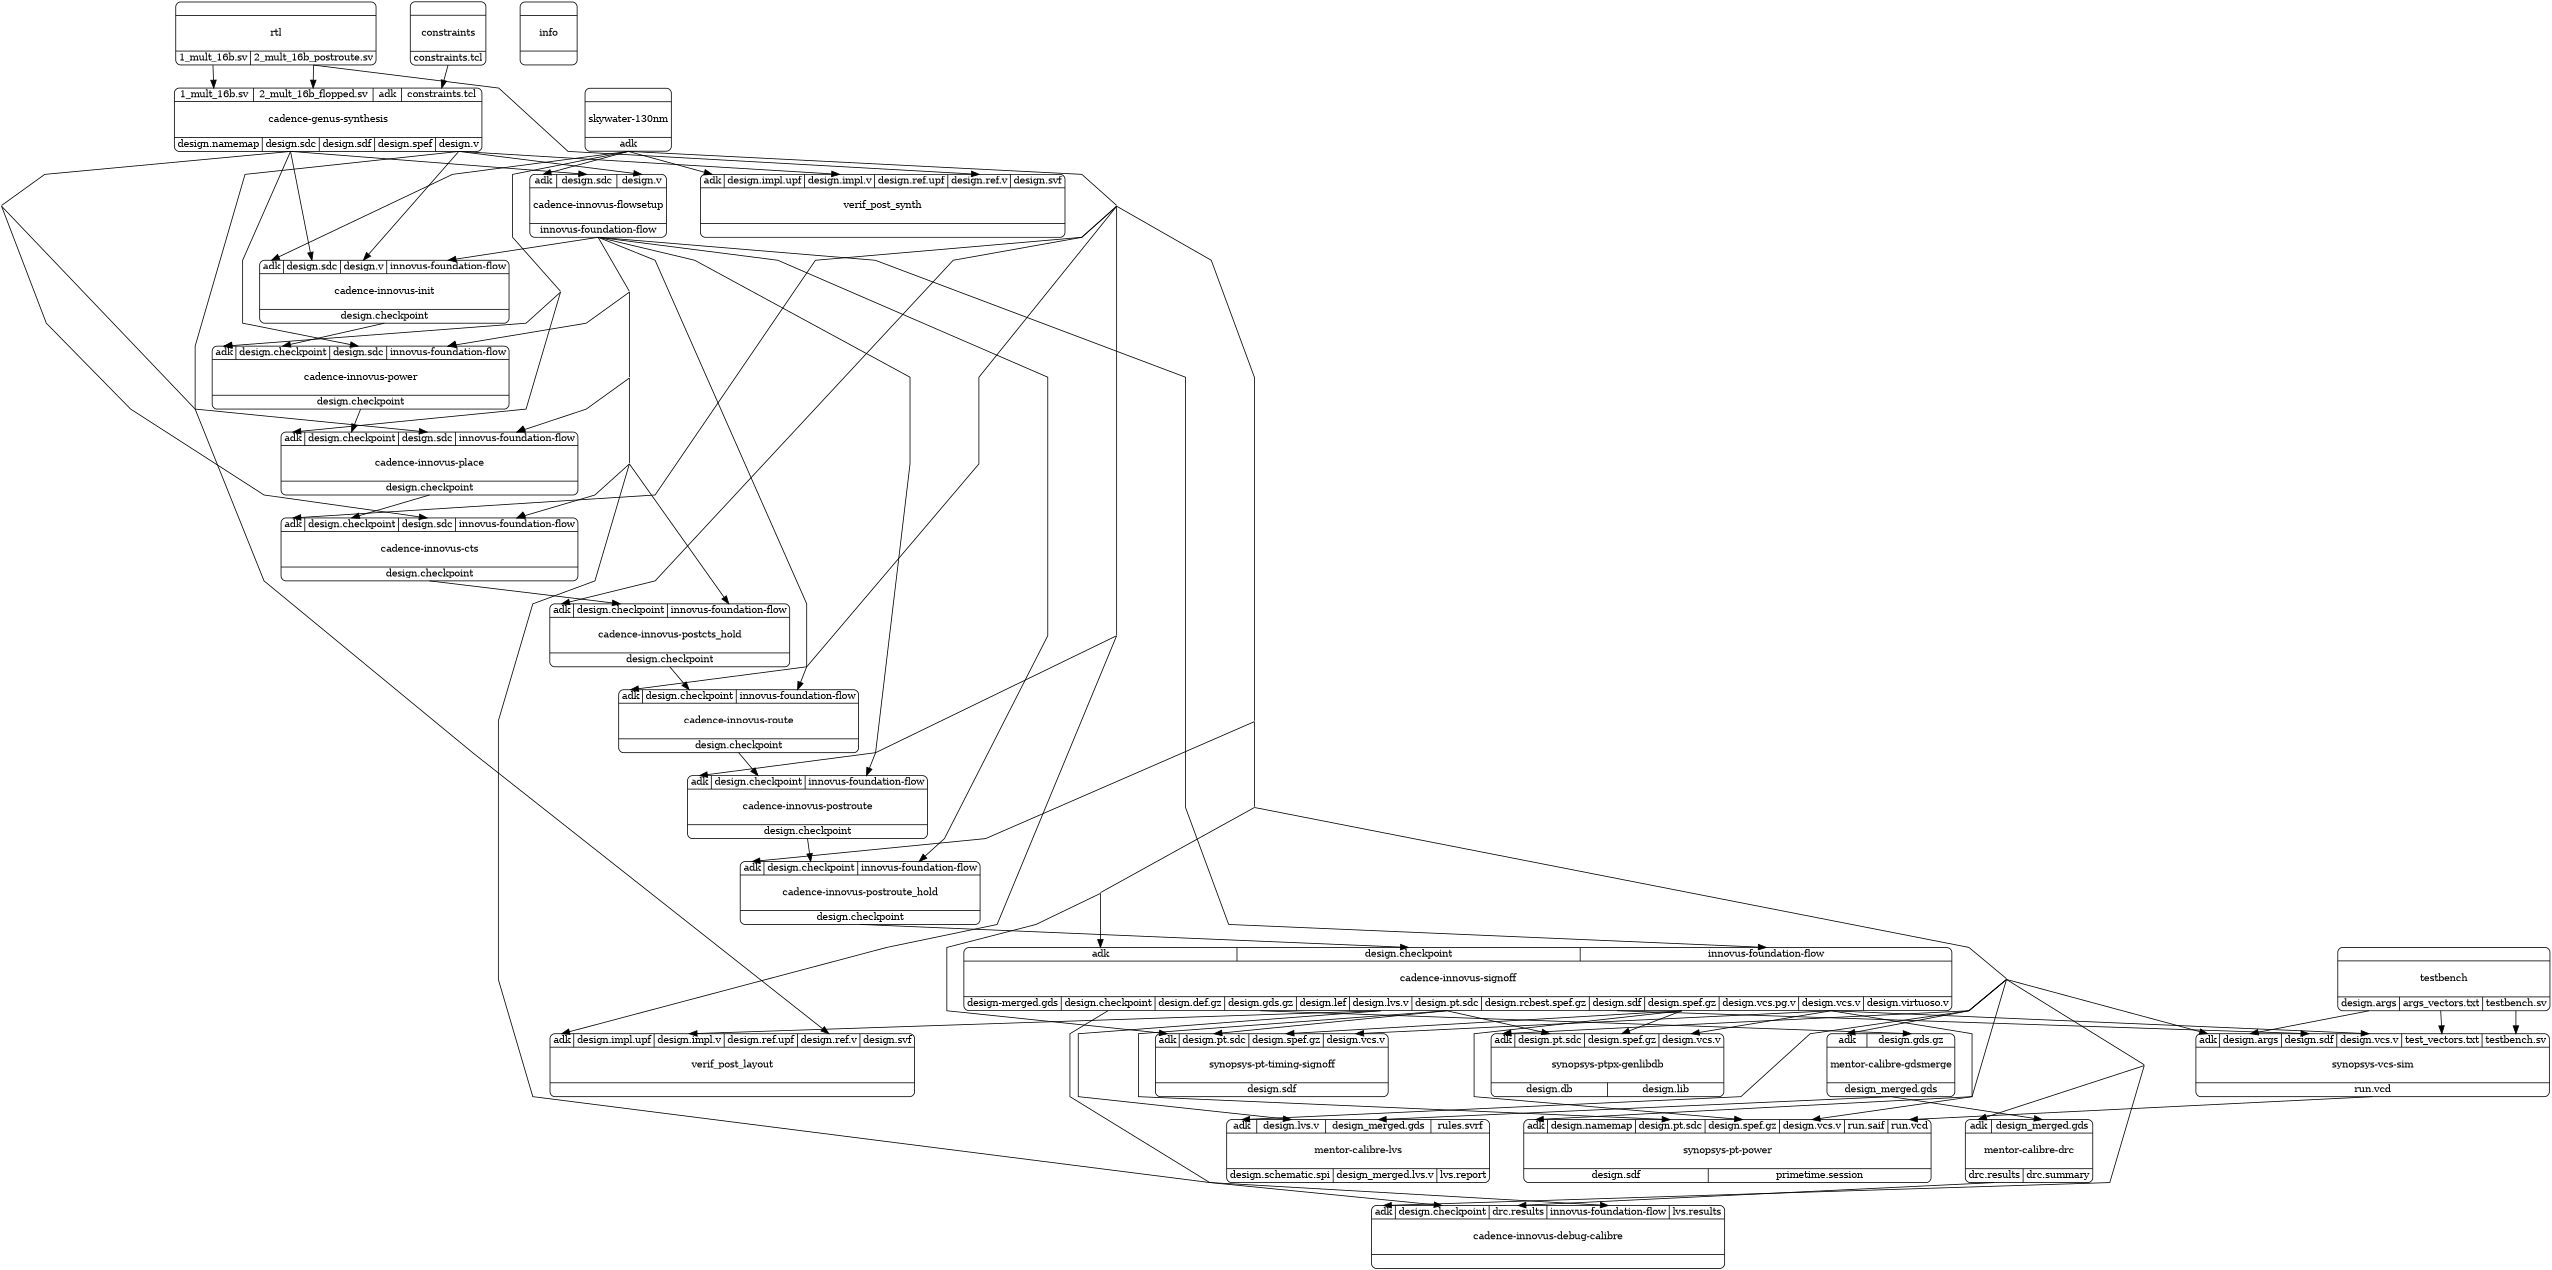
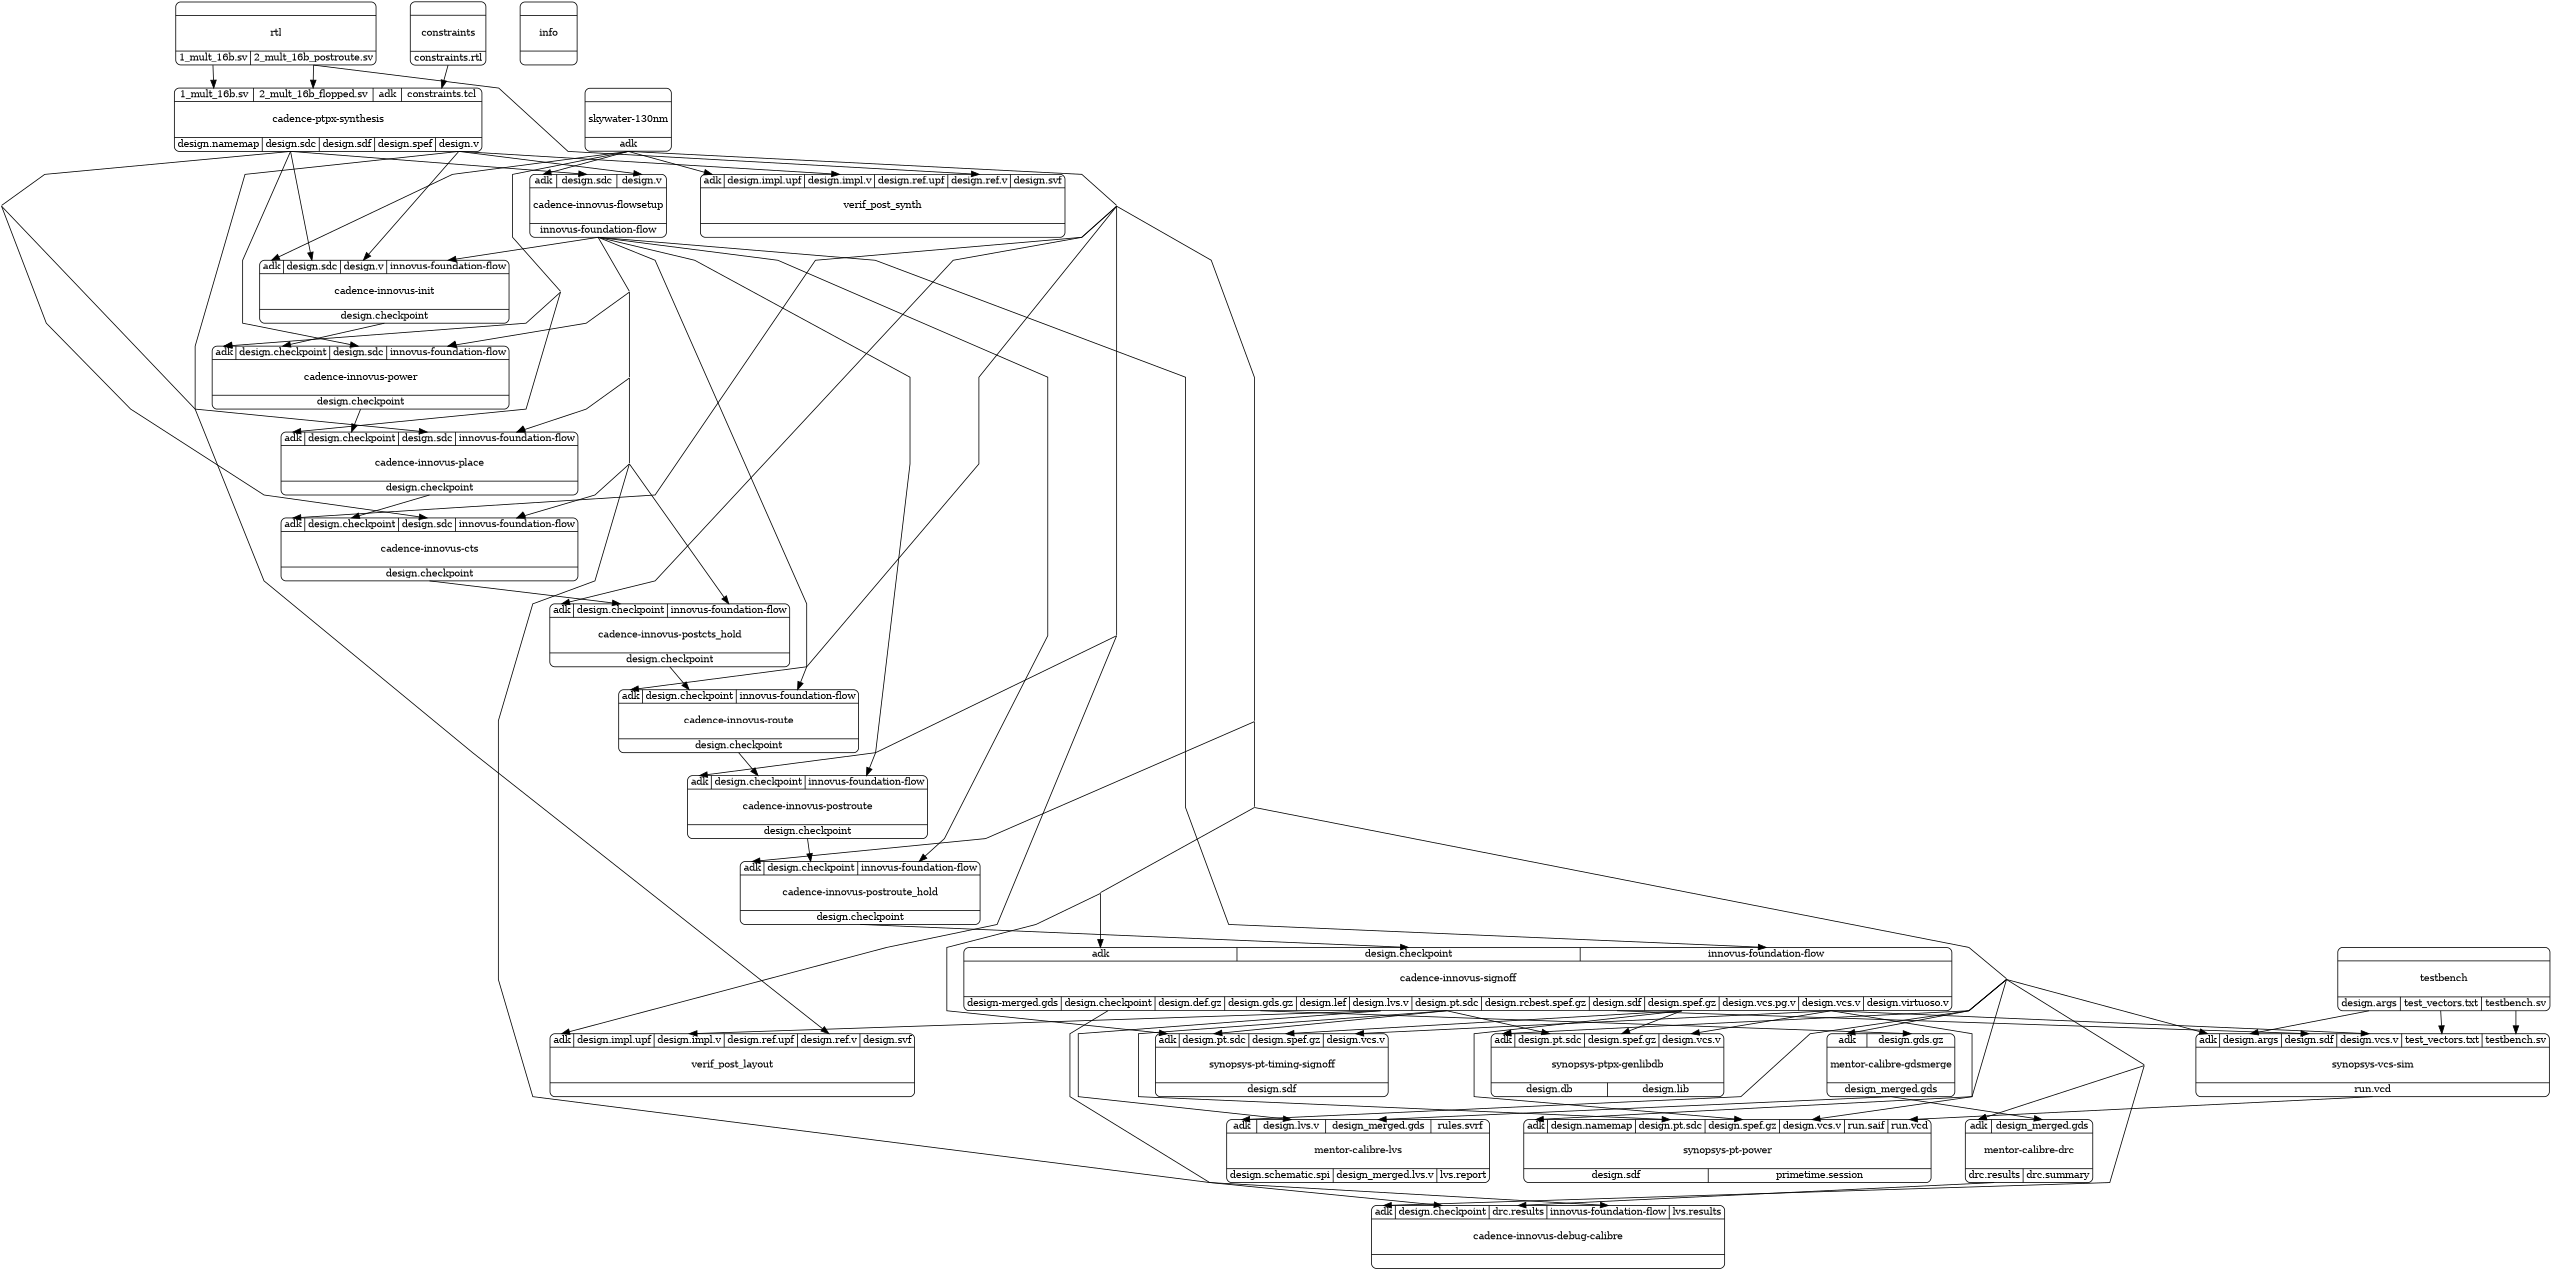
node "constraints": text "constraints.tcl" -> "constraints.rtl"
node "1_mult_16b.sv": text "cadence-genus-synthesis" -> "cadence-ptpx-synthesis"
node "testbench": text "args_vectors.txt" -> "test_vectors.txt"
